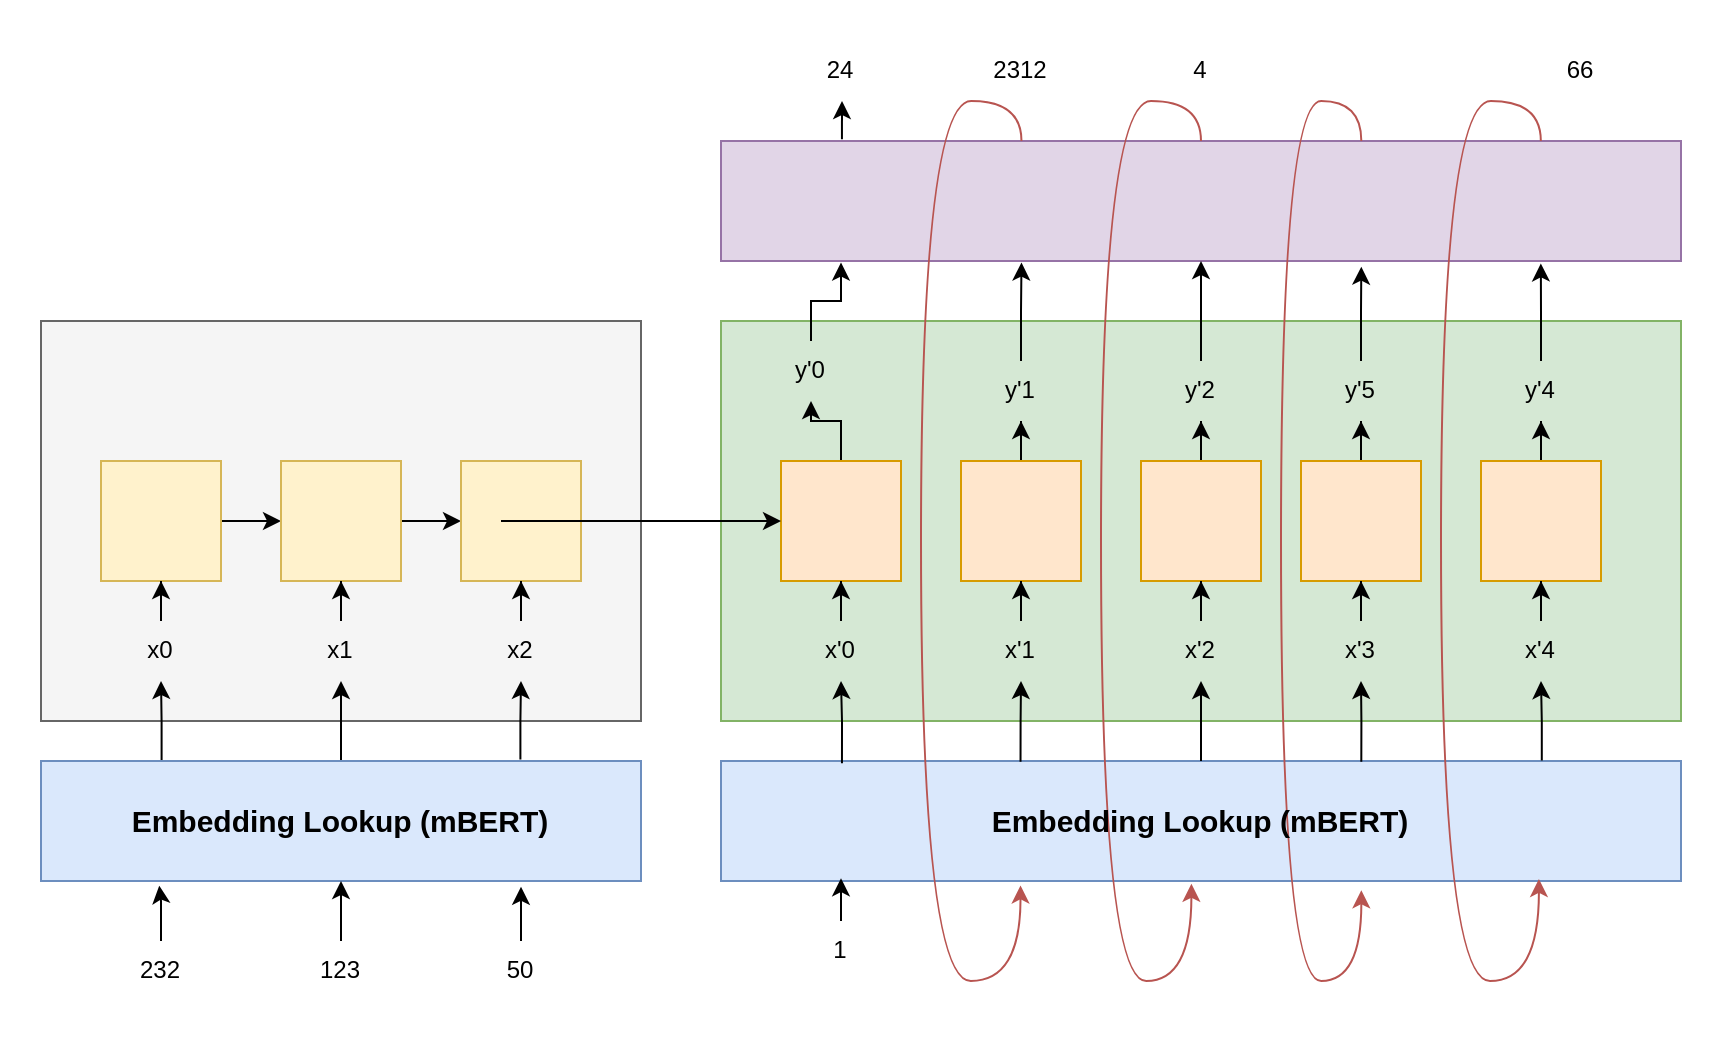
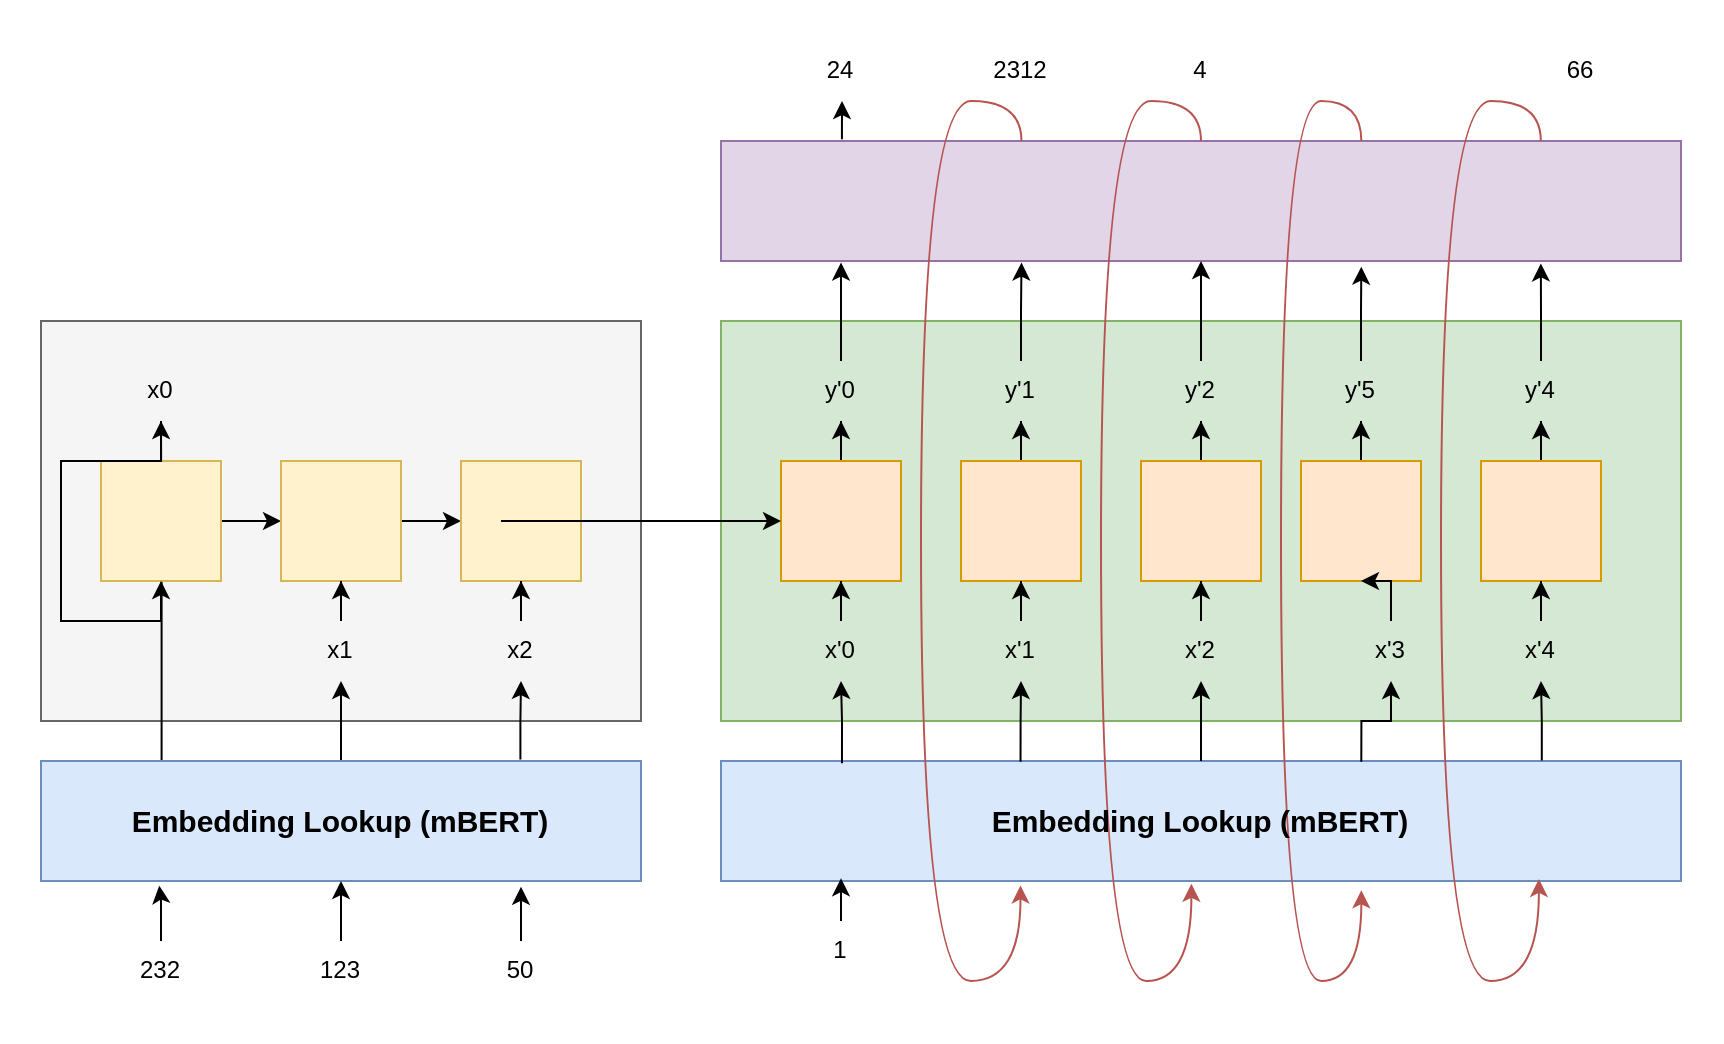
node "y'0": moved (811, 371) -> (841, 391)
node "x0": moved (161, 651) -> (161, 391)
node "x'3": moved (1361, 651) -> (1391, 651)
